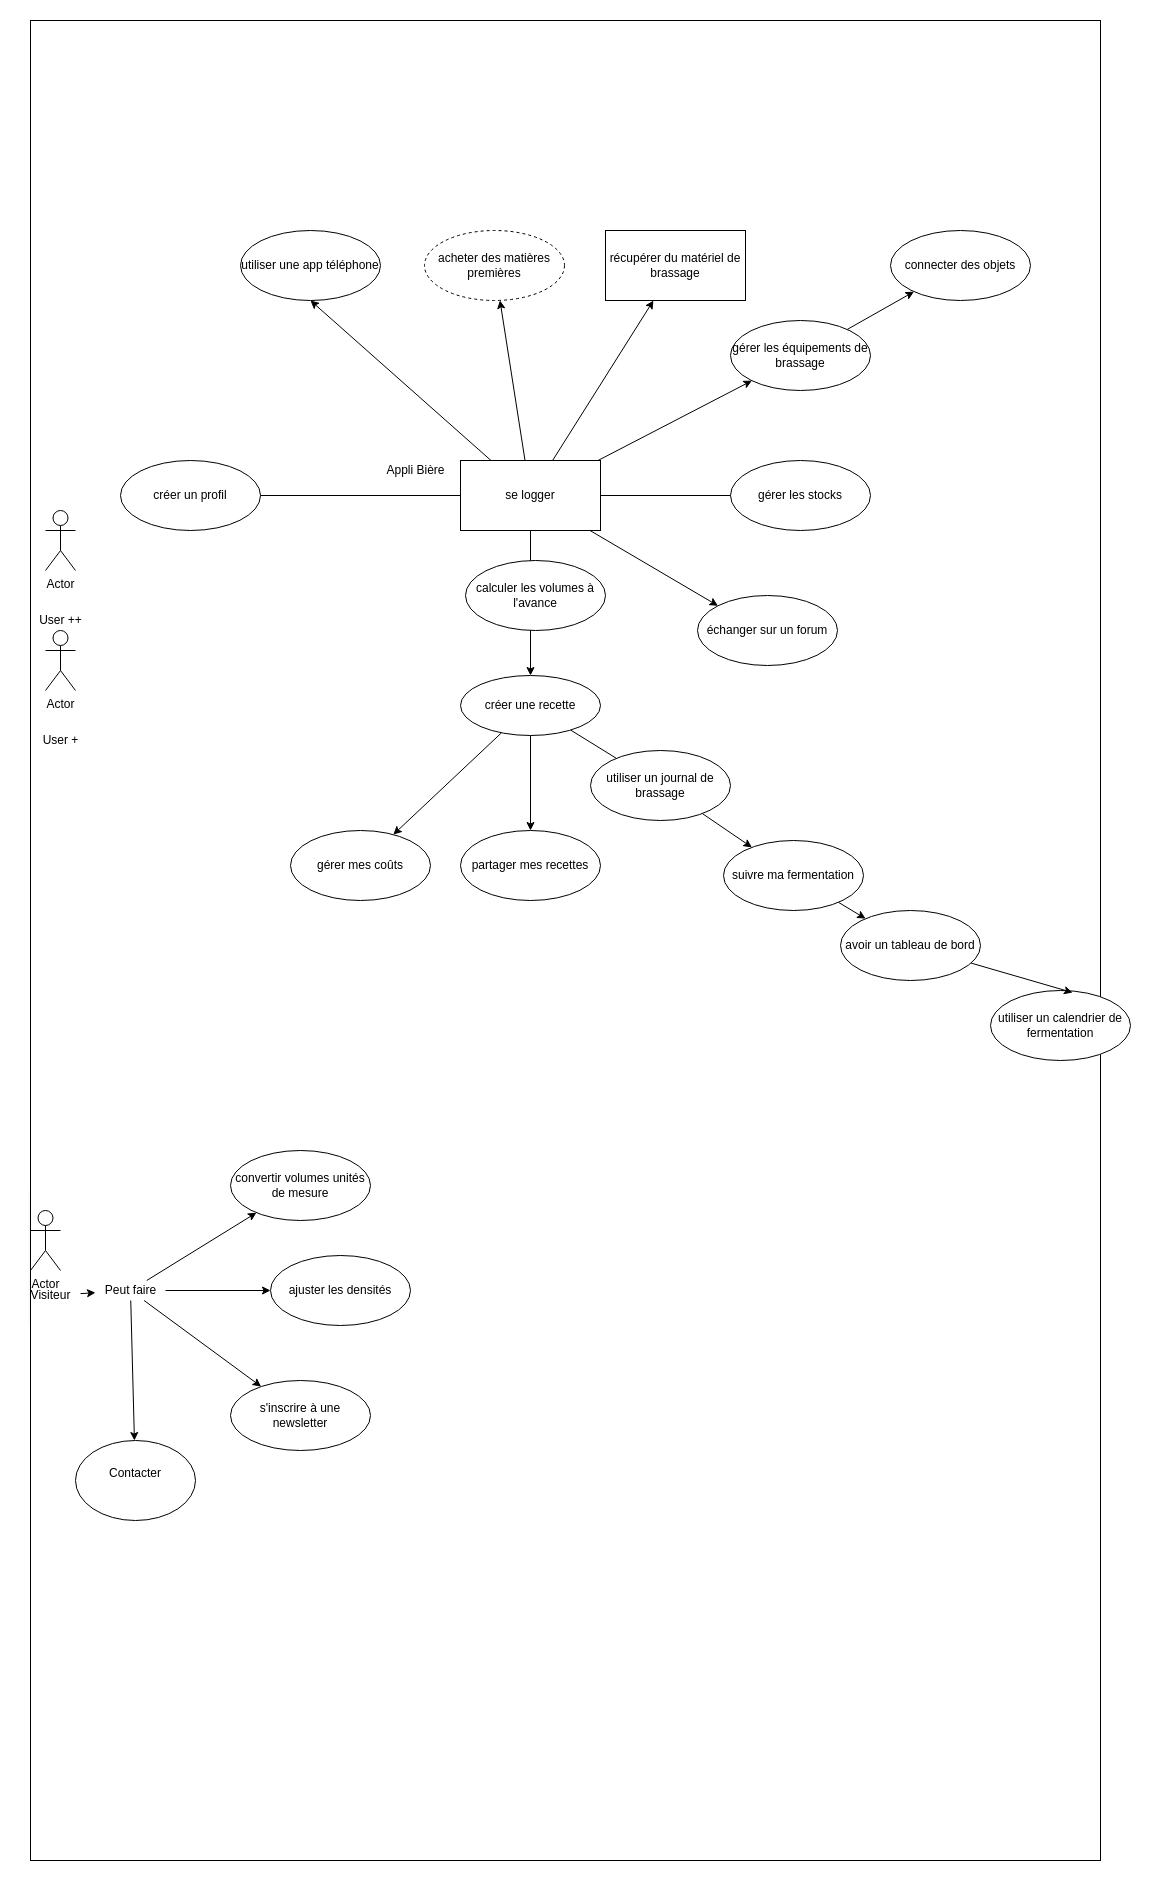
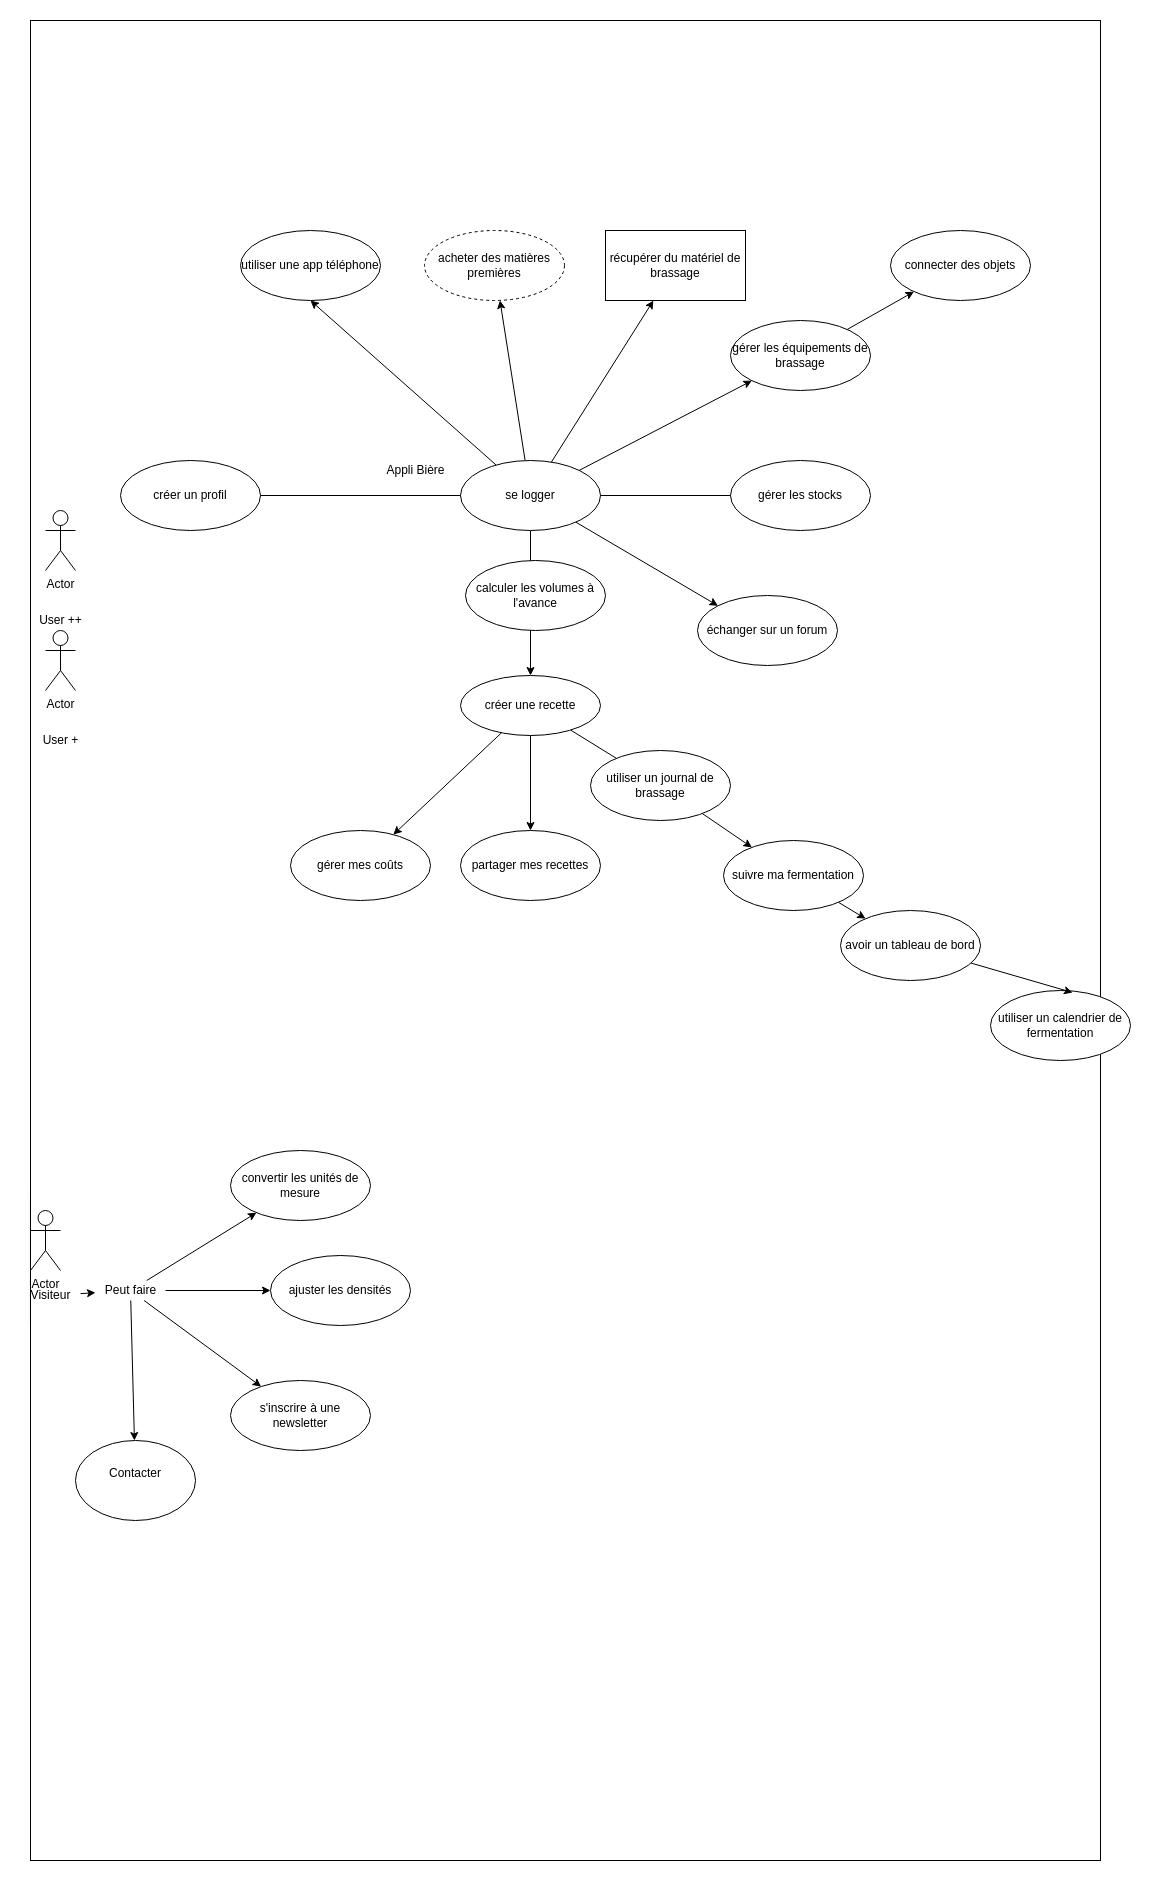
node "se logger": shape rectangle -> ellipse
node "convertir volumes unités de mesure": label "convertir volumes unités de mesure" -> "convertir les unités de mesure"
